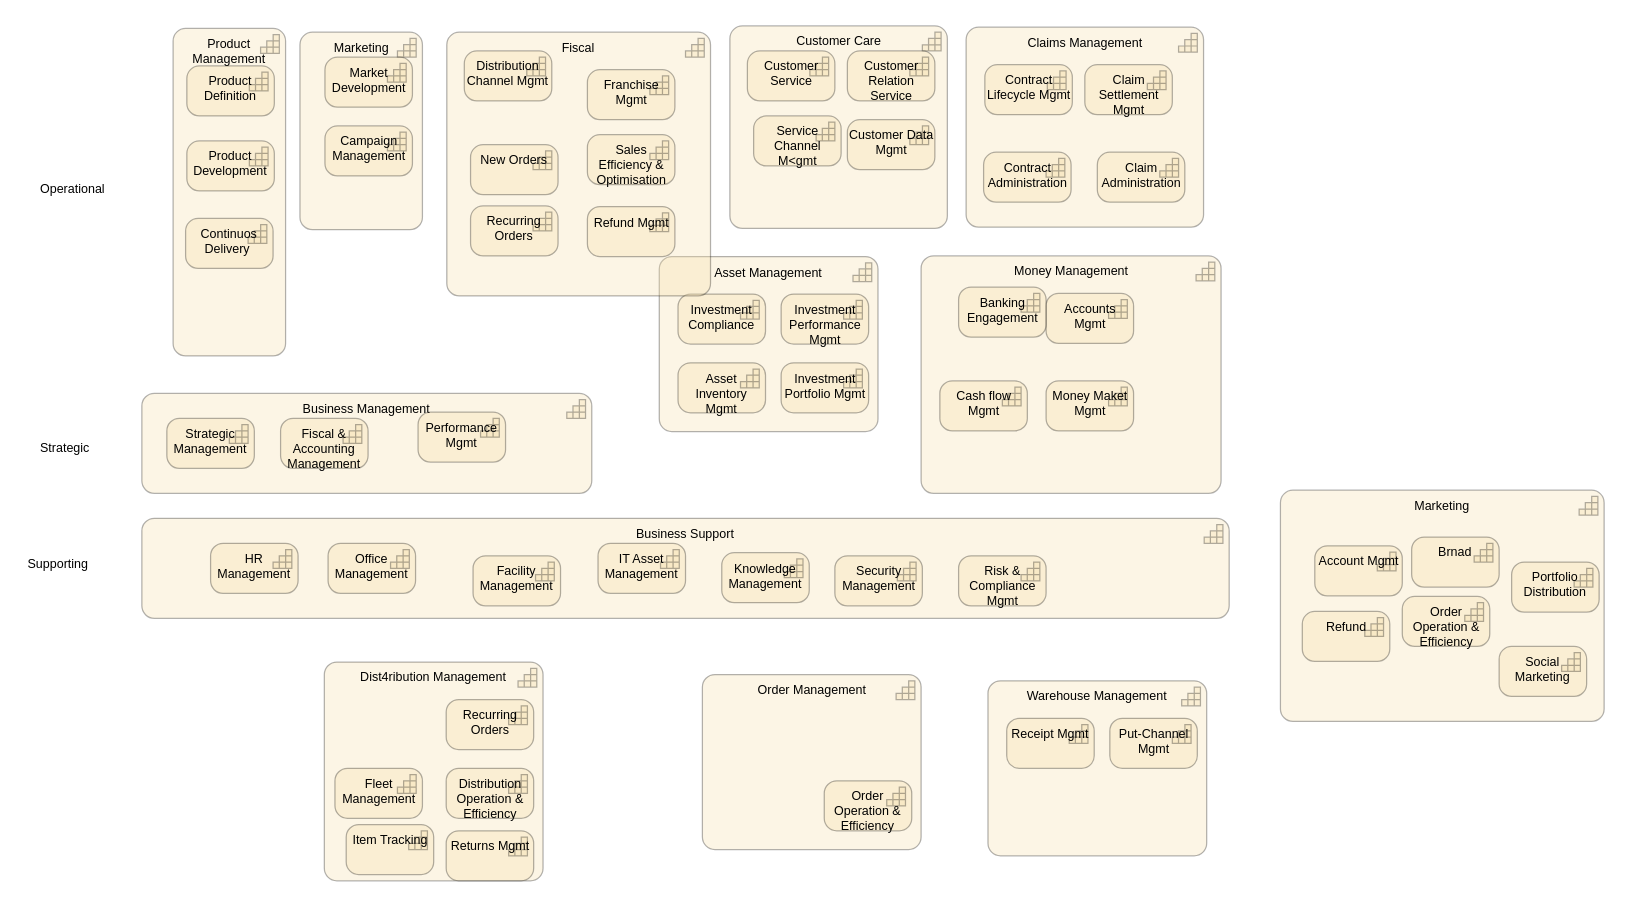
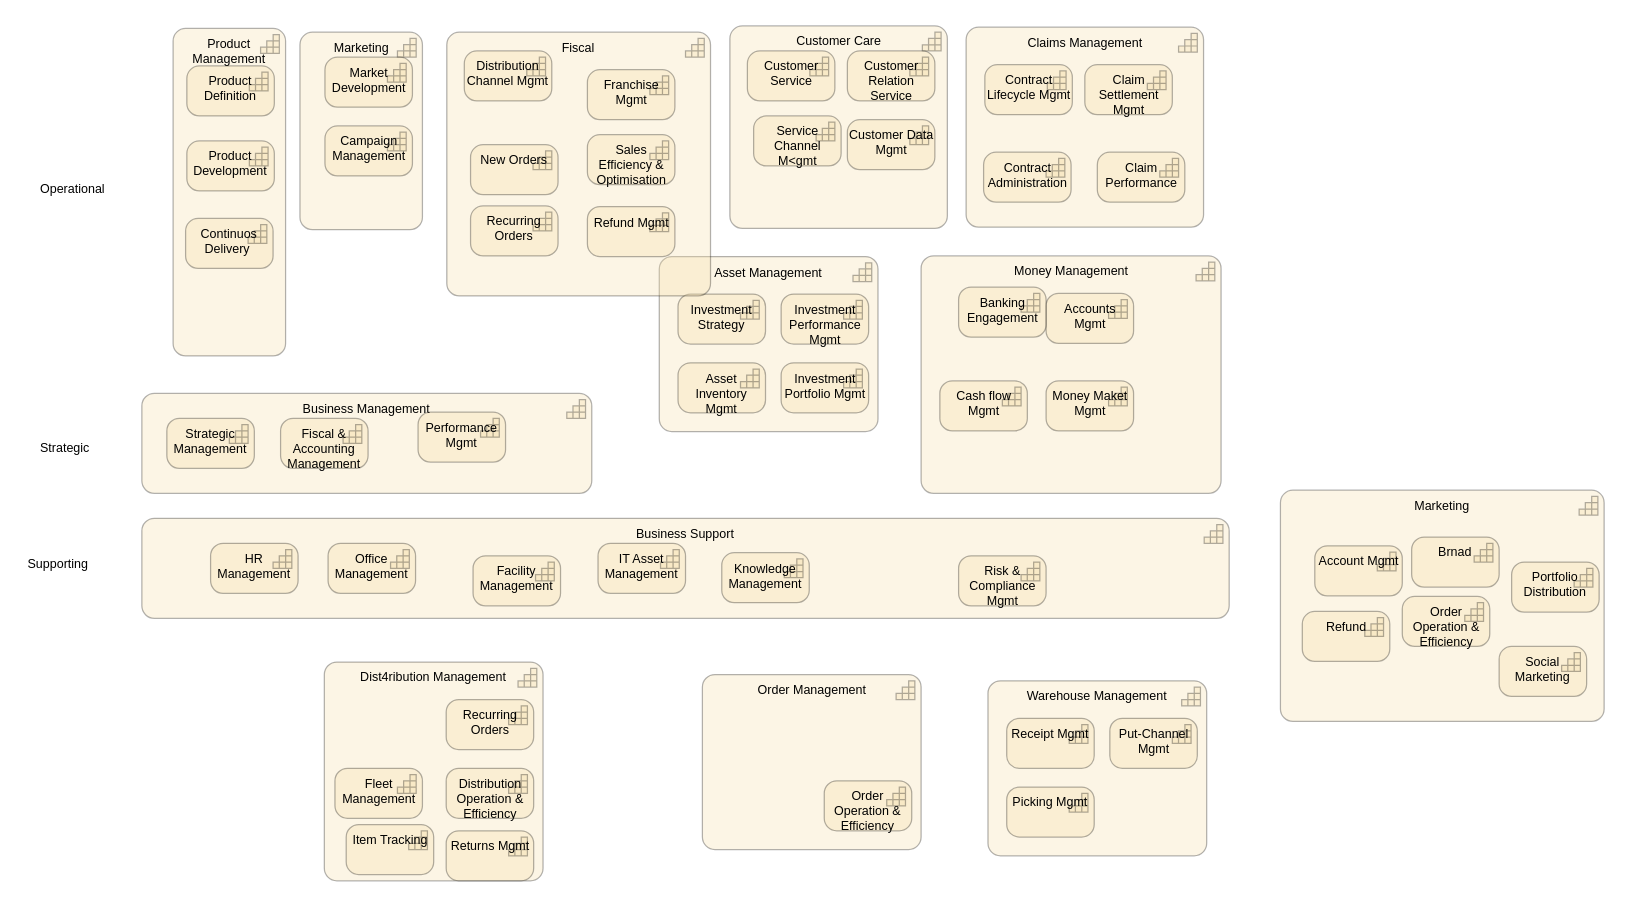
node "Claim Administration": label "Claim Administration" -> "Claim Performance"
node "Investment Compliance": label "Investment Compliance" -> "Investment Strategy"
node "Security Management": removed
node "Picking Mgmt": added
